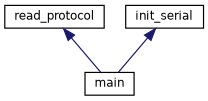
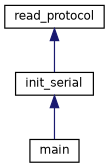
edge "main" -> "read_protocol": now "init_serial" -> "read_protocol"
